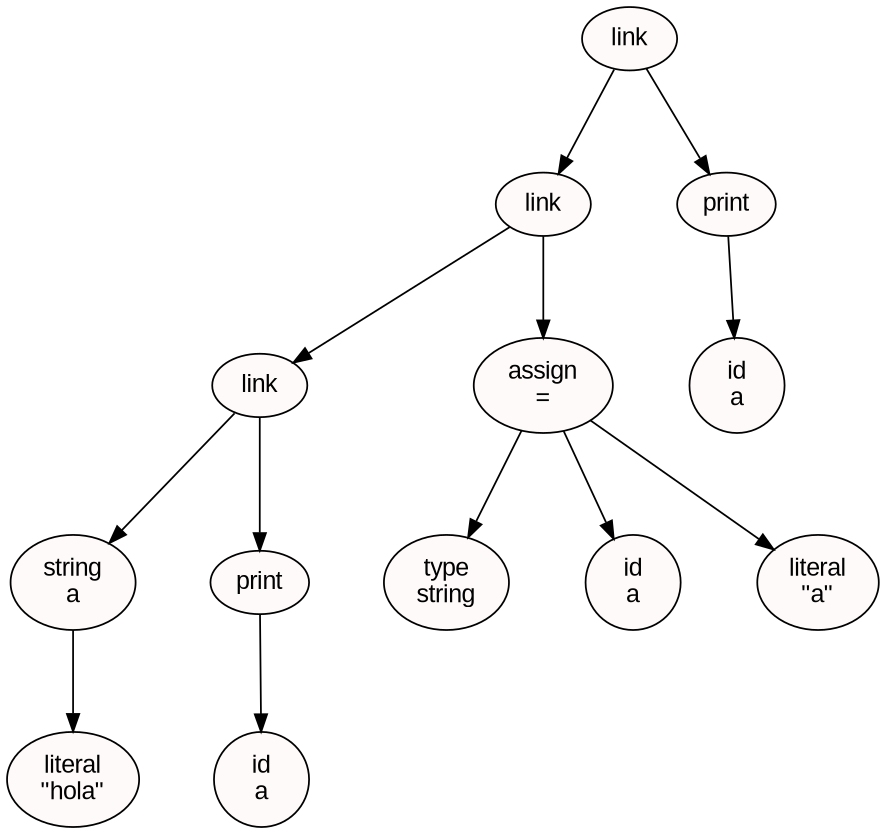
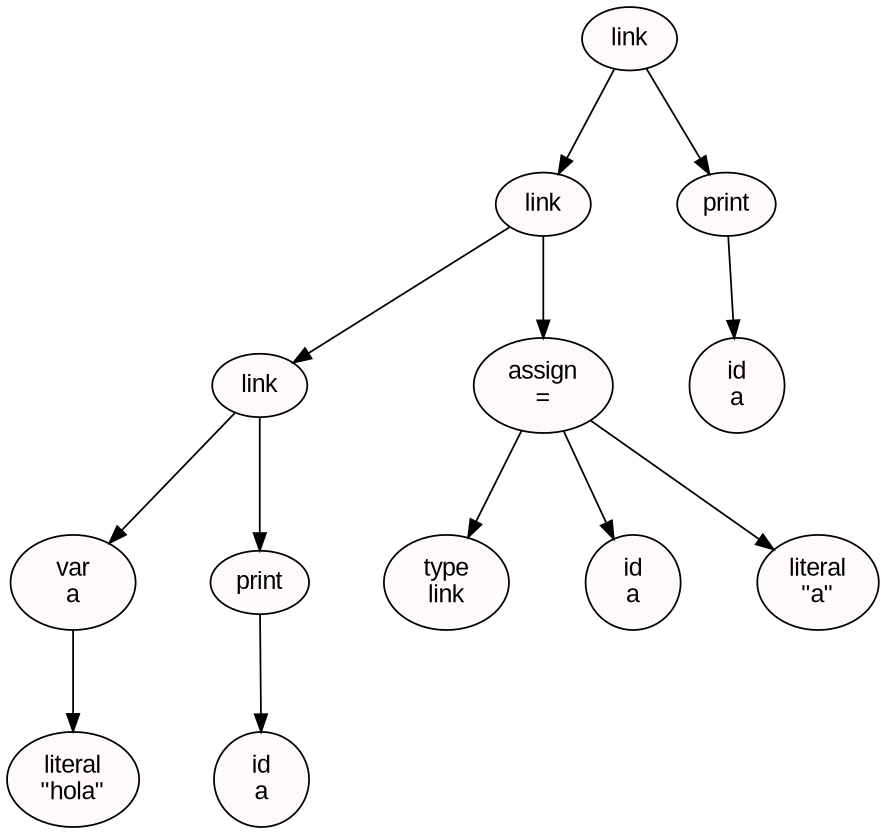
node "string a": label "string a" -> "var a"
node "type string": label "type string" -> "type link"
